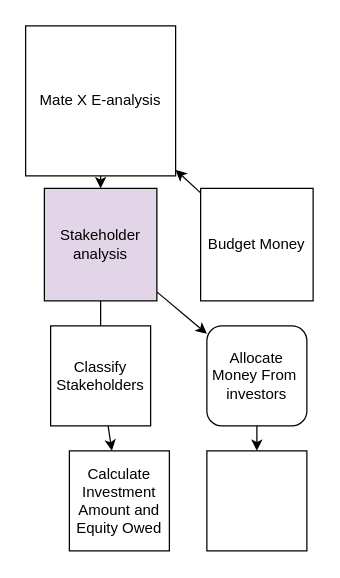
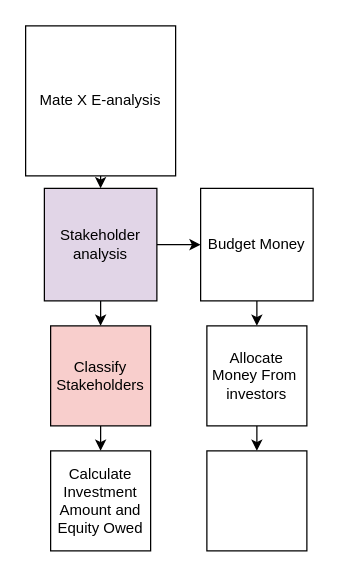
edge "Budget Money" -> "Mate X E-analysis": now "Budget Money" -> "Allocate Money From investors"
edge "Stakeholder analysis" -> "Allocate Money From investors": now "Stakeholder analysis" -> "Budget Money"
edge "Stakeholder analysis" -- "Classify Stakeholders": arrowhead none -> classic
node "Classify Stakeholders": fillcolor #ffffff -> #f8cecc
node "Allocate Money From investors": shape rounded rectangle -> rectangle
node "Calculate Investment Amount and Equity Owed": moved (119, 501) -> (101, 501)
